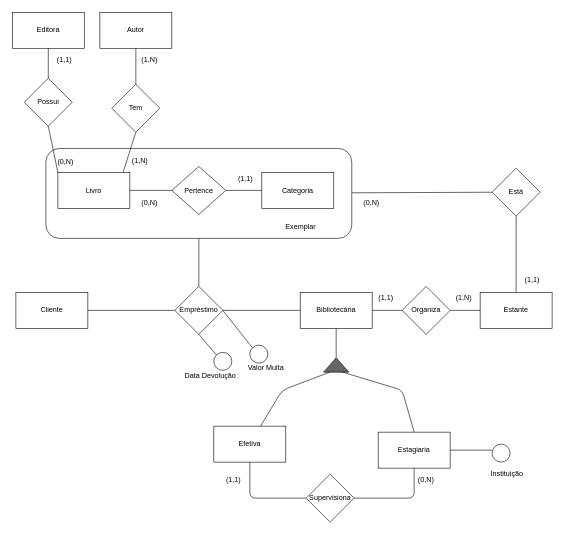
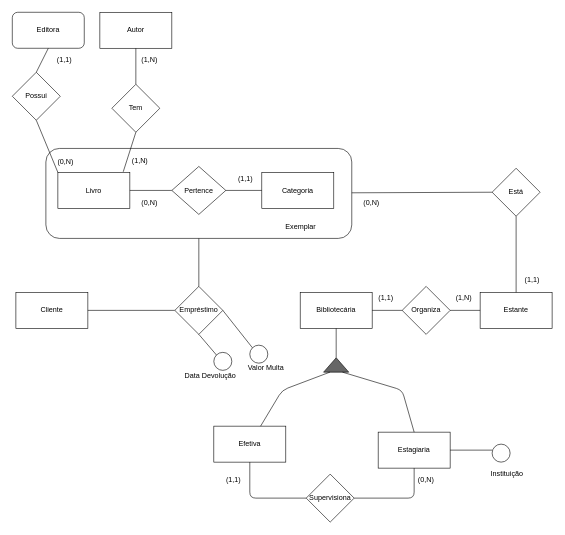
node "Editora": shape rectangle -> rounded rectangle
node "Possui": moved (48, 102) -> (36, 96)
edge "Empréstimo" -- "Bibliotecária": removed
